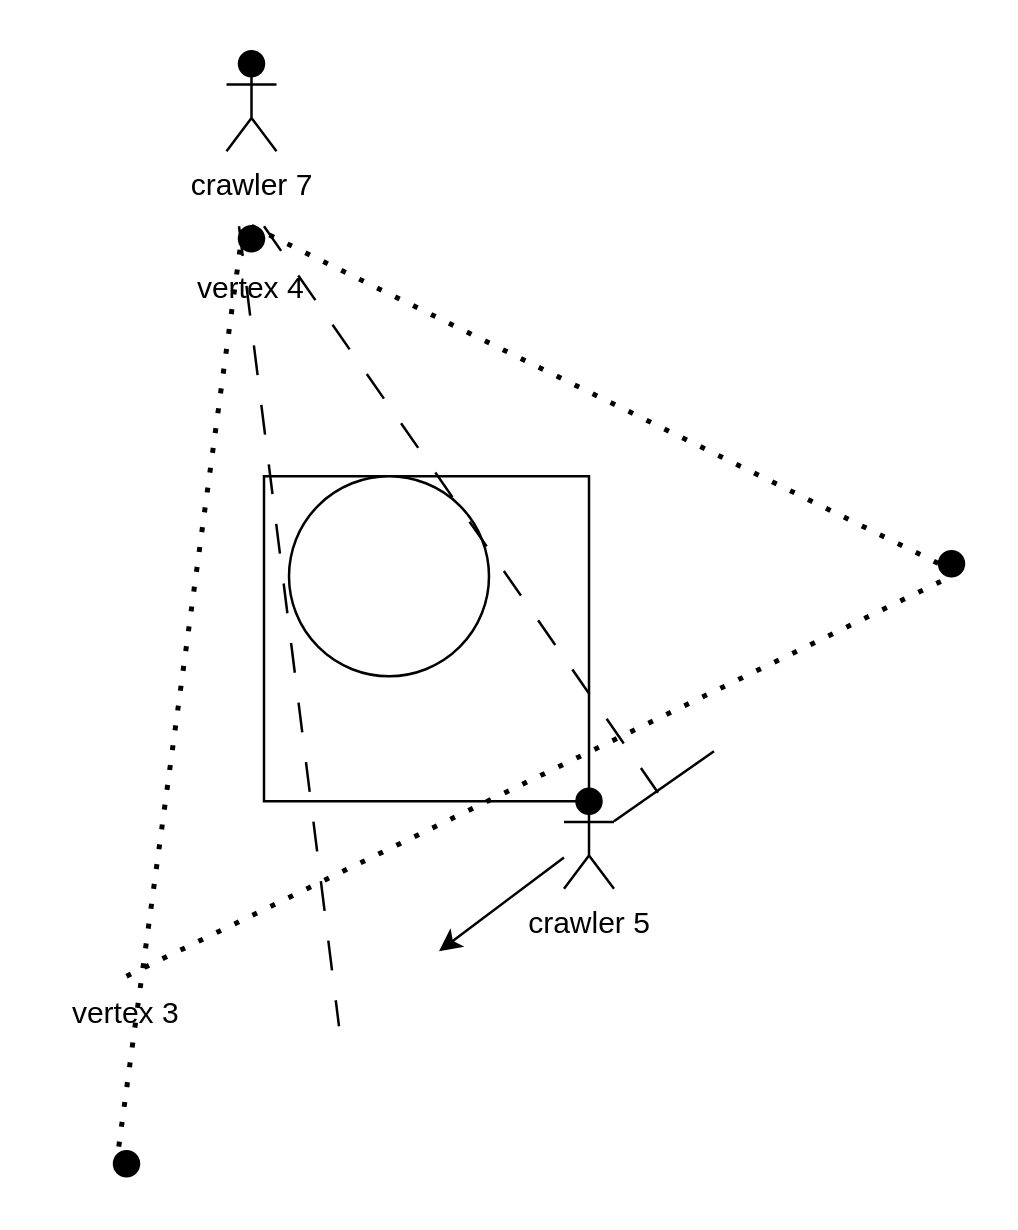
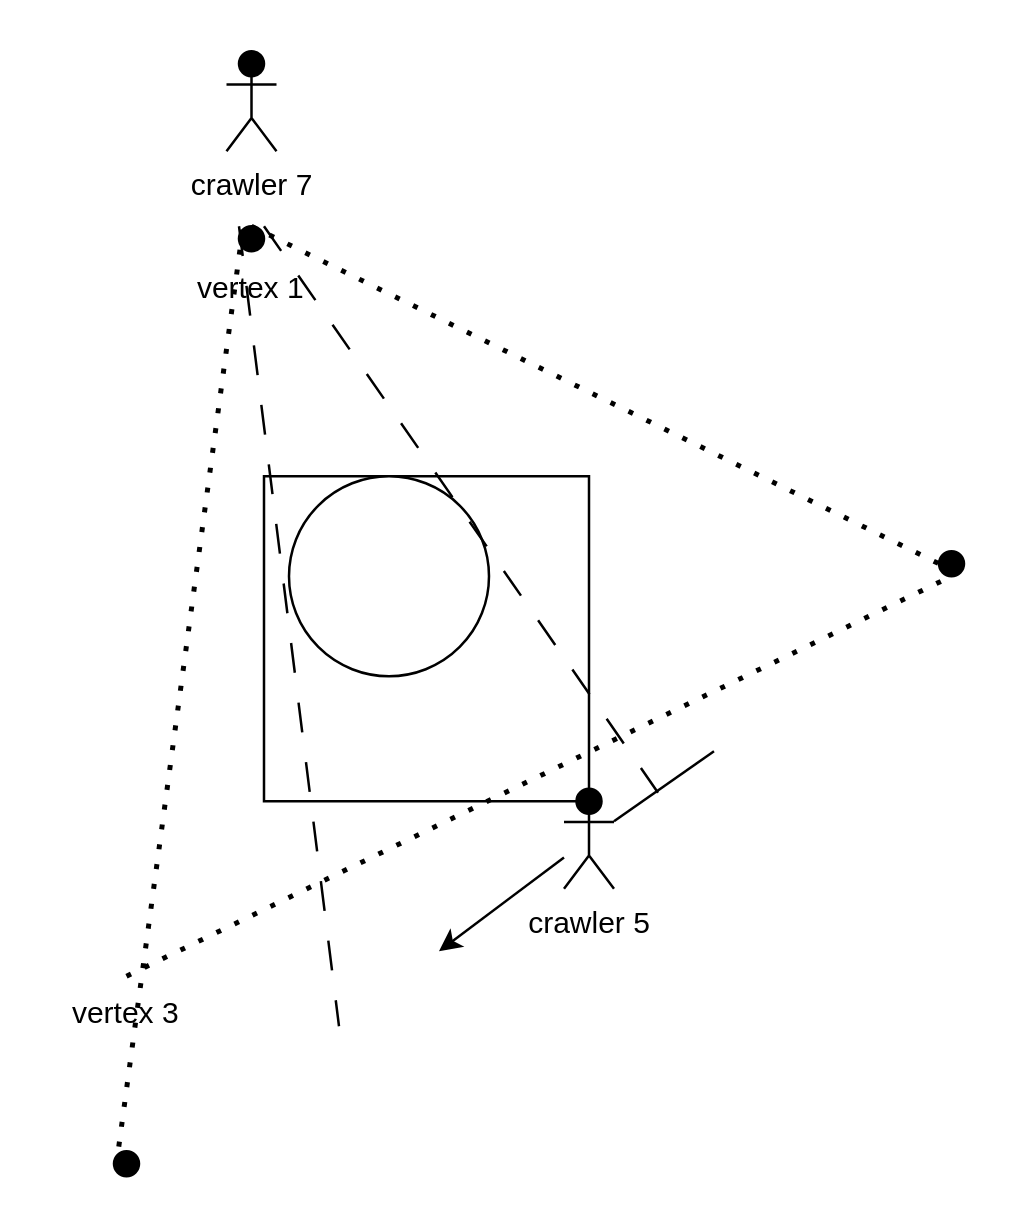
node "vertex 4": label "vertex 4" -> "vertex 1"
